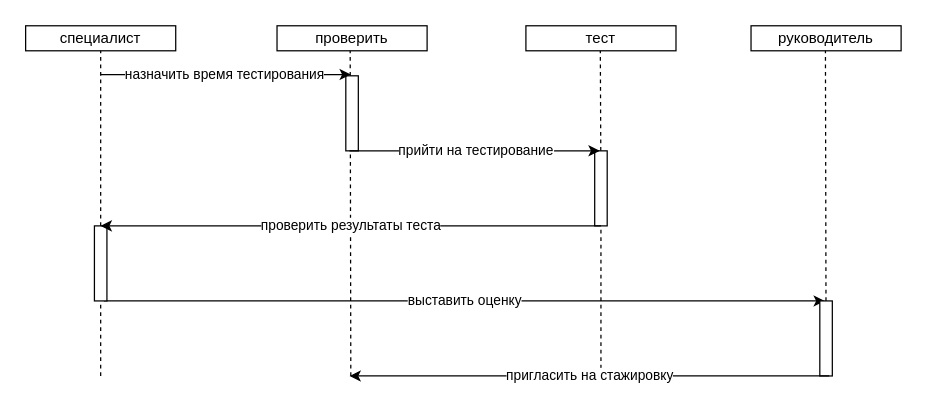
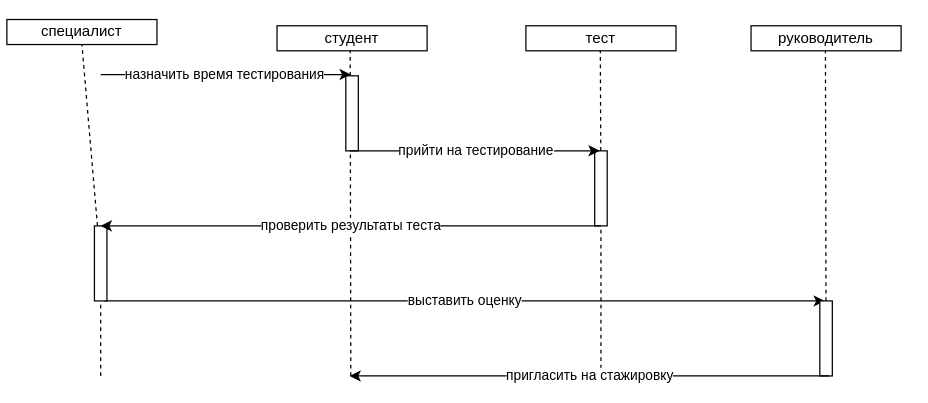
node "специалист": moved (101, 38) -> (82, 32)
node "проверить": label "проверить" -> "студент"
